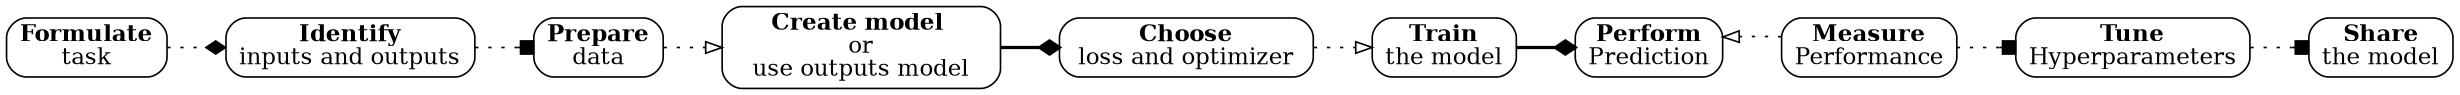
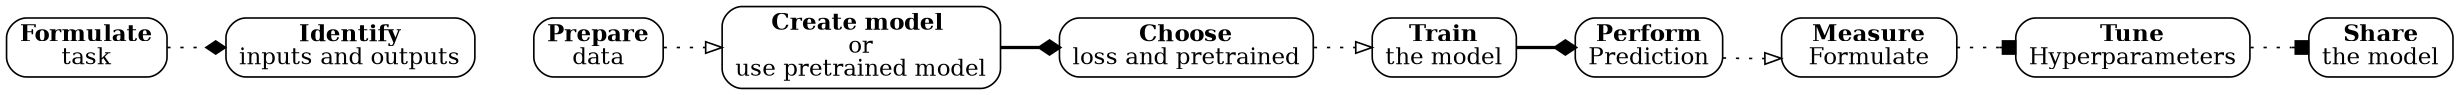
edge "Measure" -> "Perform": reversed
edge "Identify" -> "Prepare": removed
node "Choose": text "loss and optimizer" -> "loss and pretrained"
node "Measure": text "Performance" -> "Formulate"
node "Create model": text "use outputs model" -> "use pretrained model"
